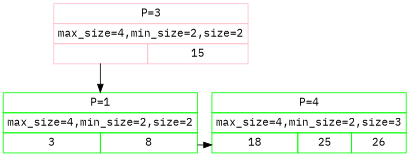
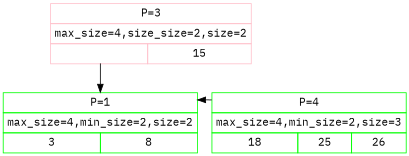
node "P=3": text "max_size=4,min_size=2,size=2" -> "max_size=4,size_size=2,size=2"
edge "P=1" -> "P=4": reversed
